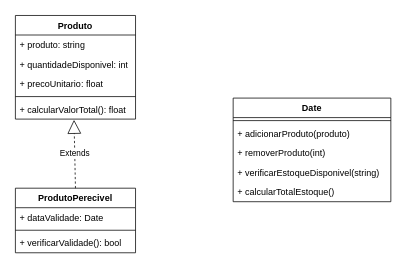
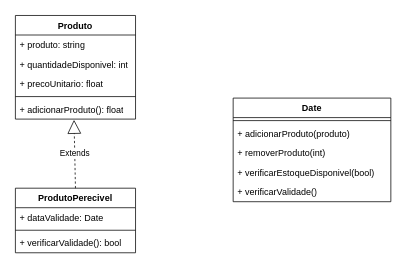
node "+ calcularValorTotal(): float": label "+ calcularValorTotal(): float" -> "+ adicionarProduto(): float"
node "+ verificarEstoqueDisponivel(string)": label "+ verificarEstoqueDisponivel(string)" -> "+ verificarEstoqueDisponivel(bool)"
node "+ calcularTotalEstoque()": label "+ calcularTotalEstoque()" -> "+ verificarValidade()"
